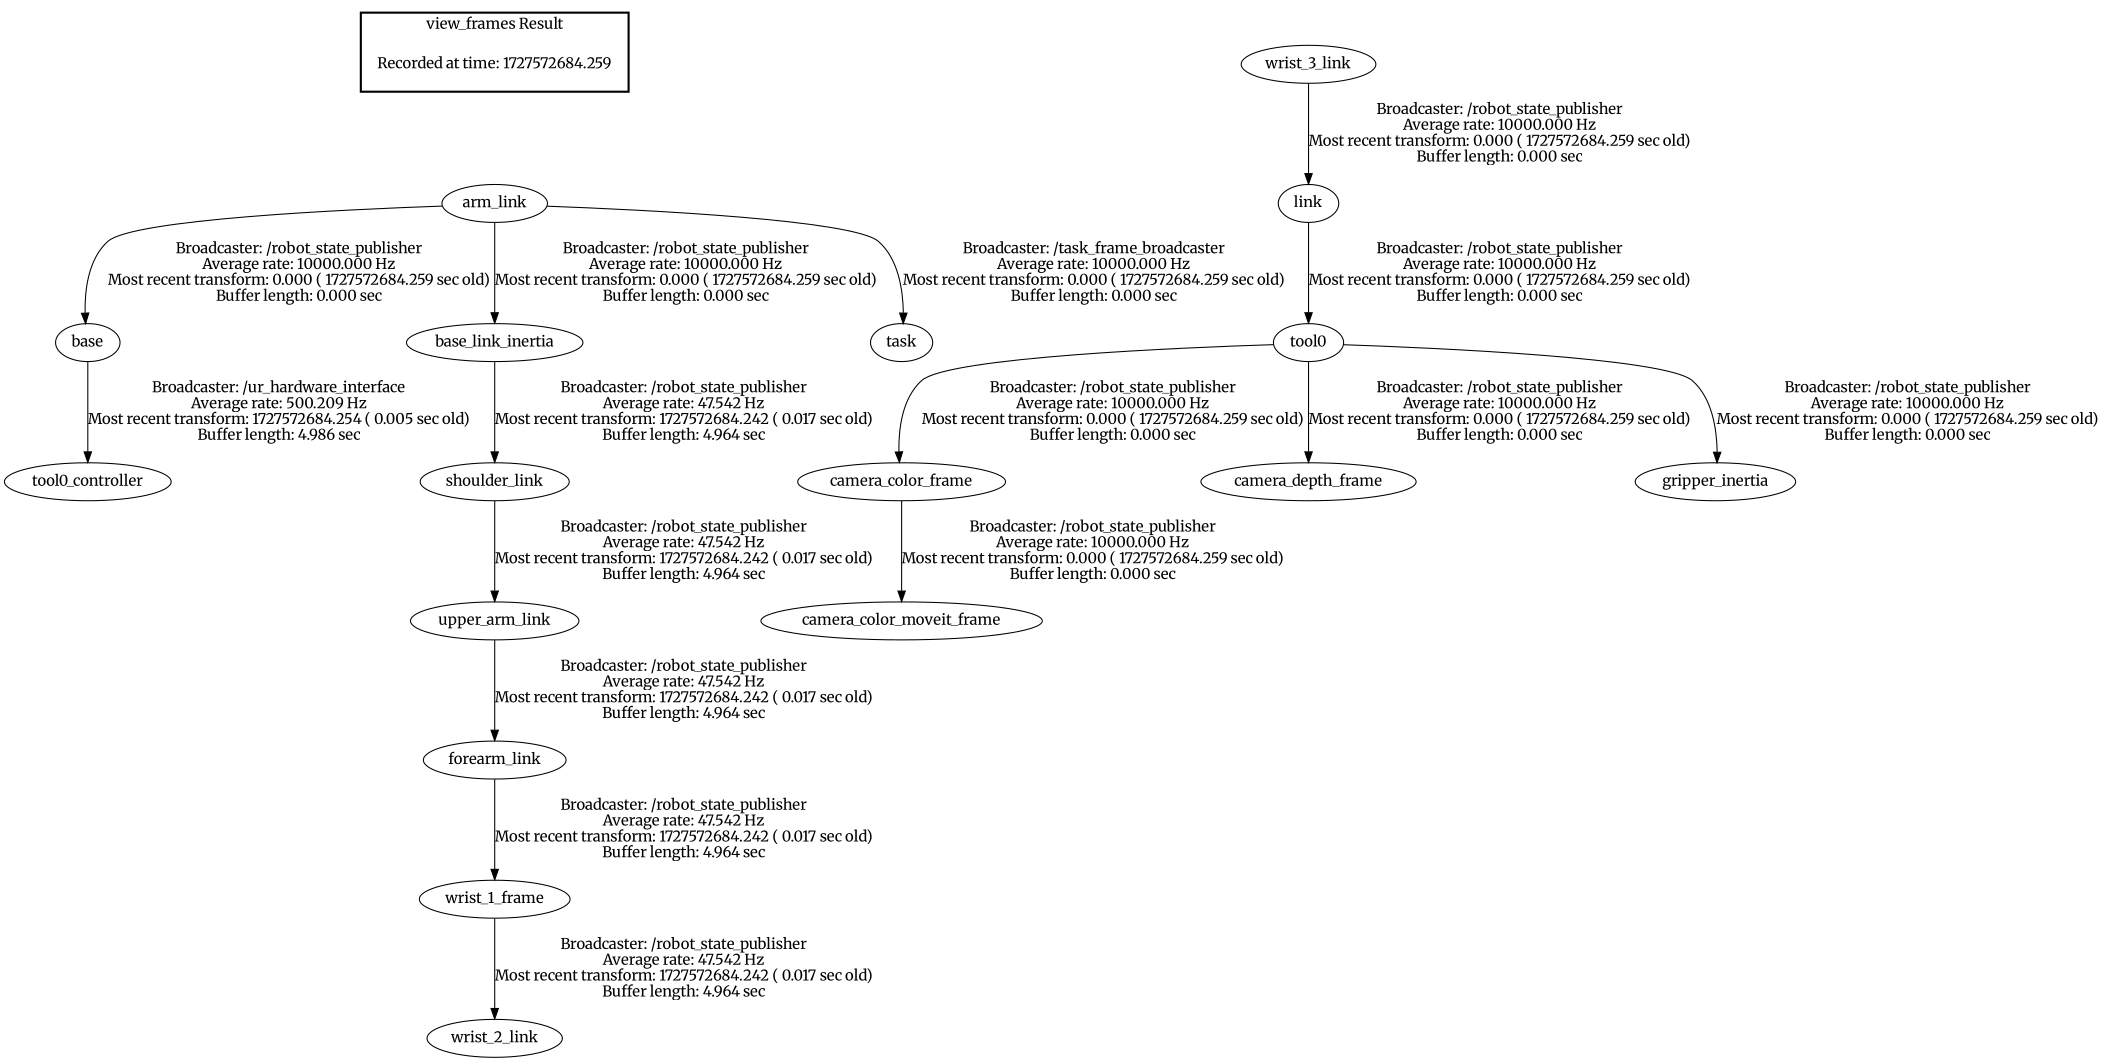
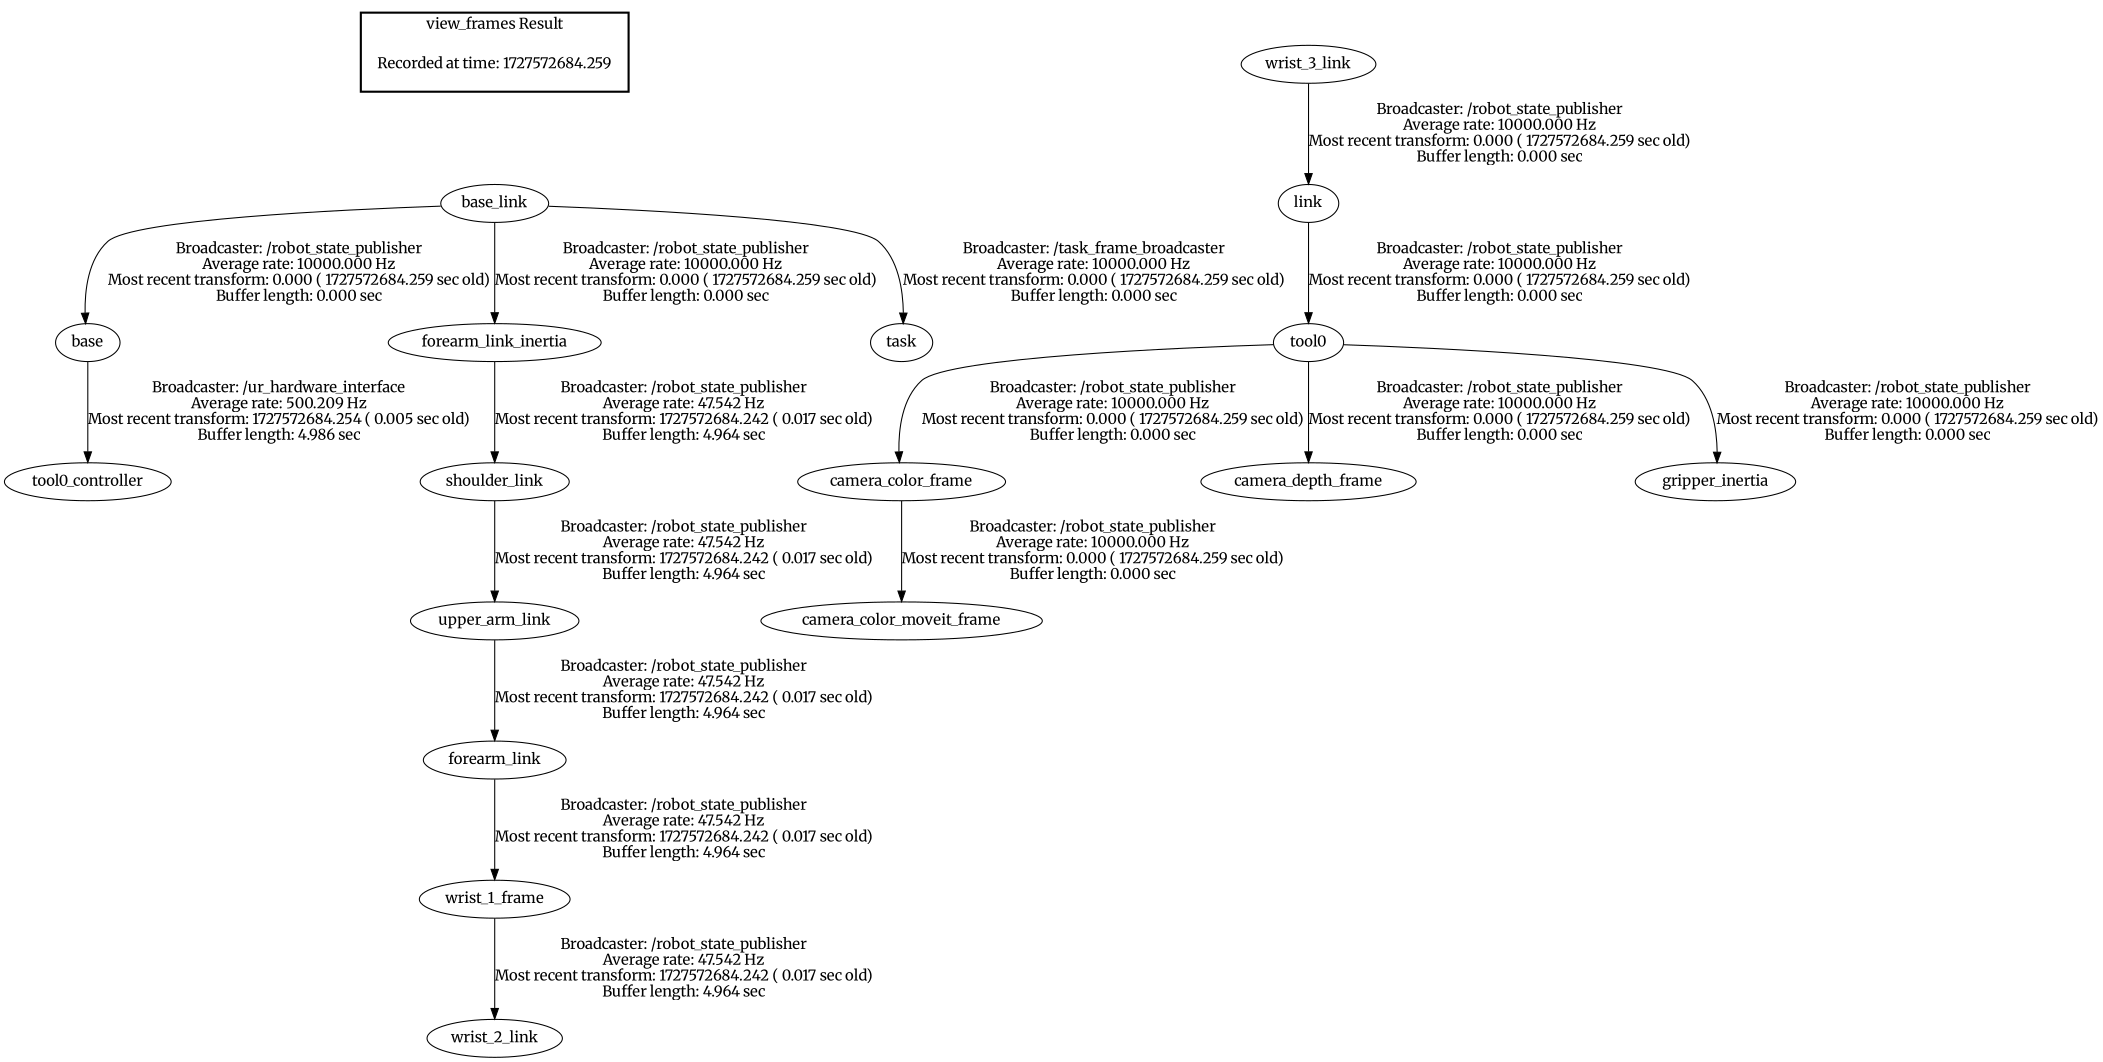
node "arm_link": label "arm_link" -> "base_link"
node "base_link_inertia": label "base_link_inertia" -> "forearm_link_inertia"
